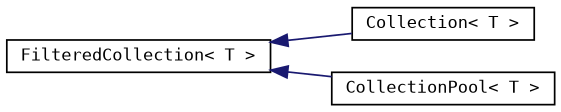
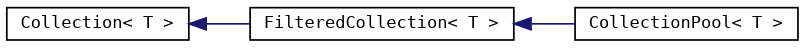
edge "Collection< T >" -> "FilteredCollection< T >": reversed
